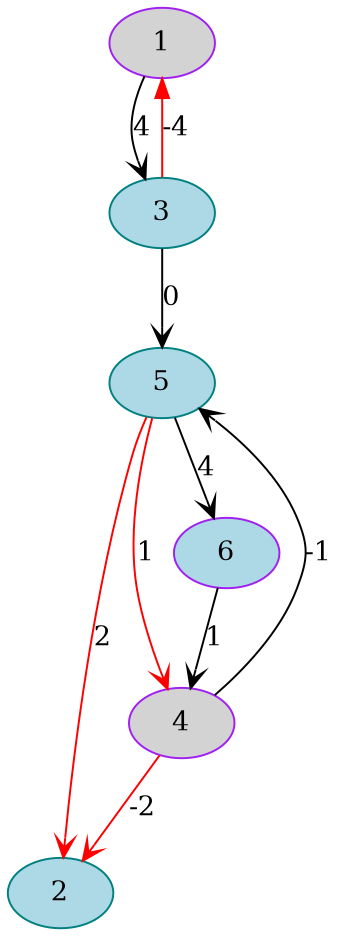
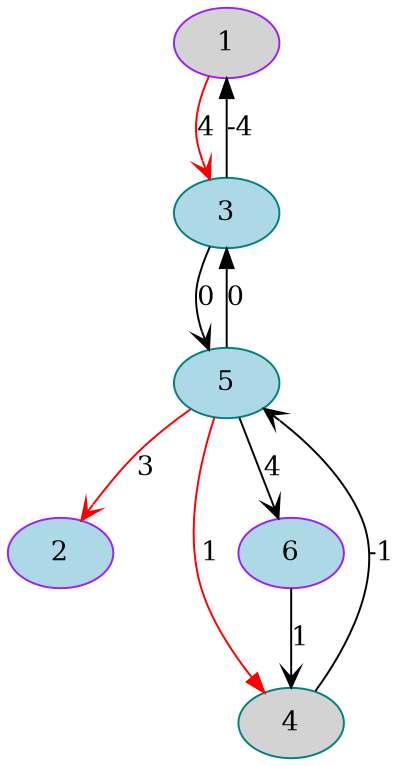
edge "1" -> "3": color black -> red
edge "3" -> "1": color red -> black
edge "5" -> "3": added, label "0"
edge "5" -> "4": arrowhead vee -> normal
edge "5" -> "2": label "2" -> "3"
node "4": color purple -> teal
edge "4" -> "2": removed, label "-2"
node "2": color teal -> purple
